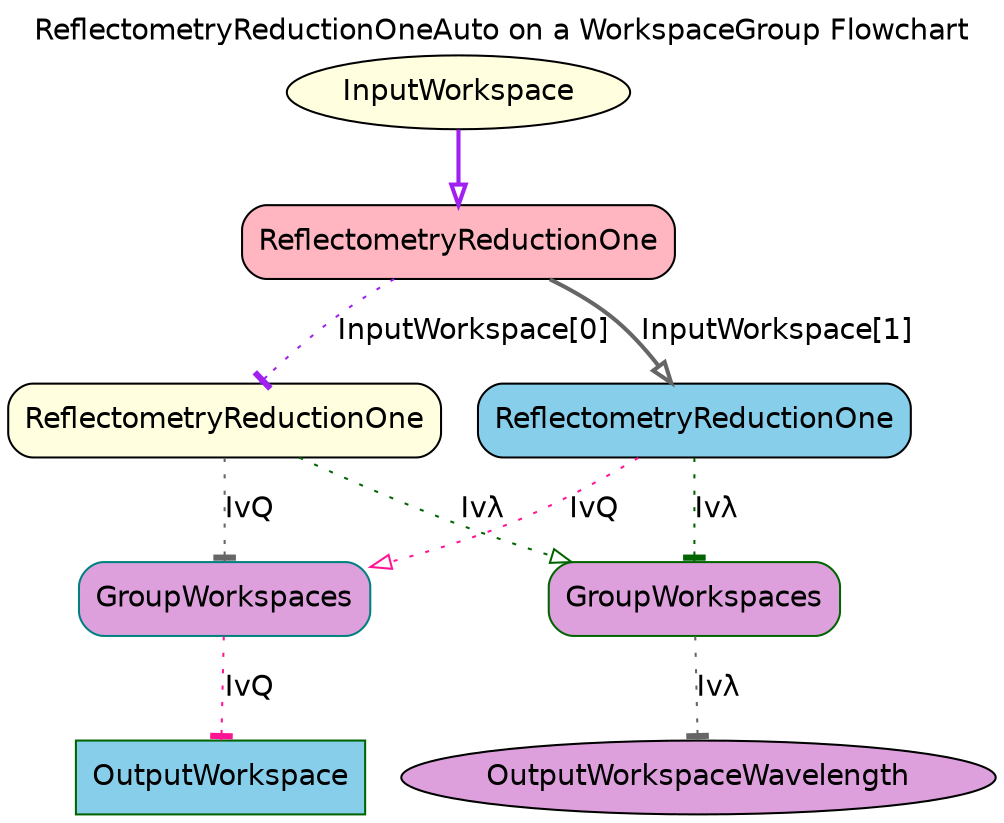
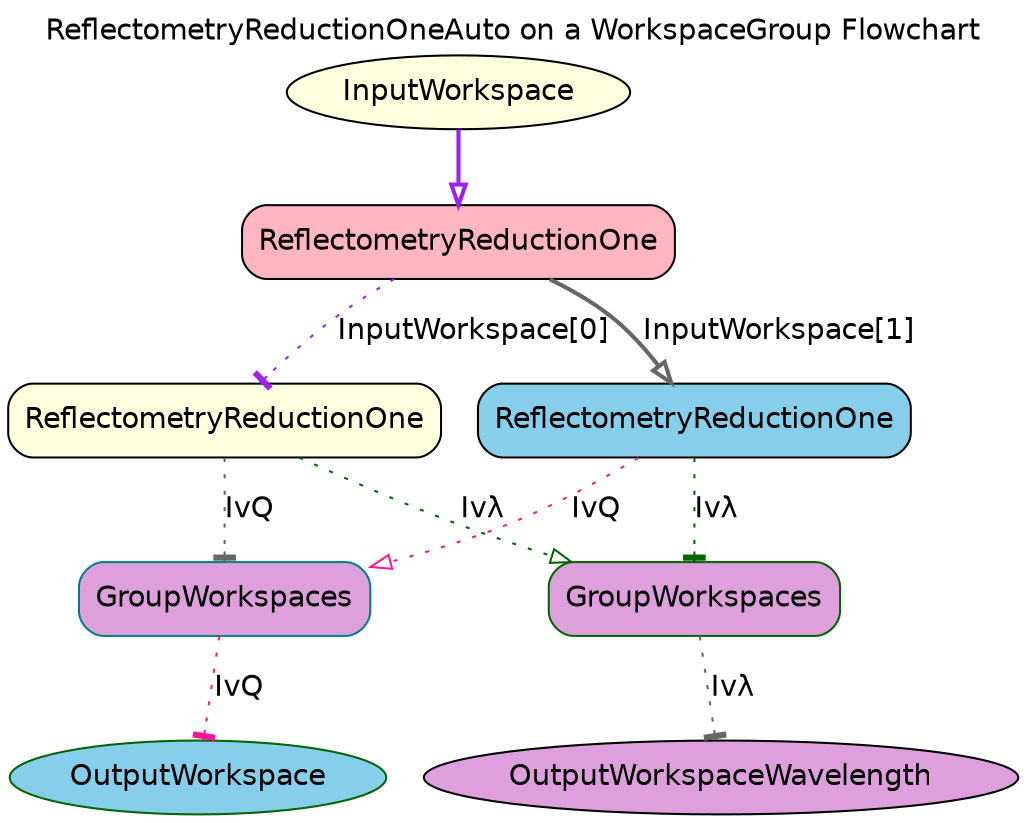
node "OutputWorkspace": shape box -> ellipse
